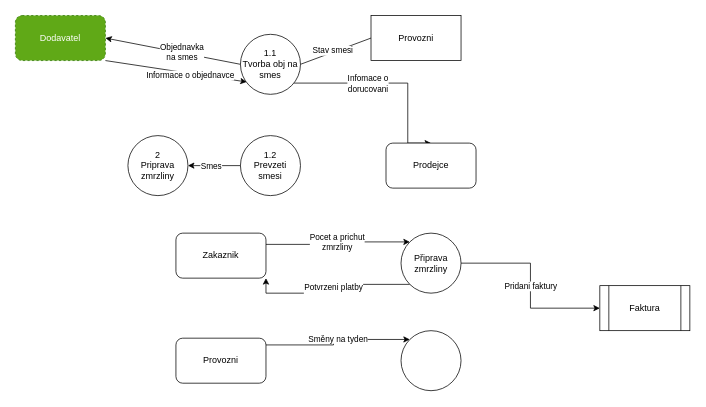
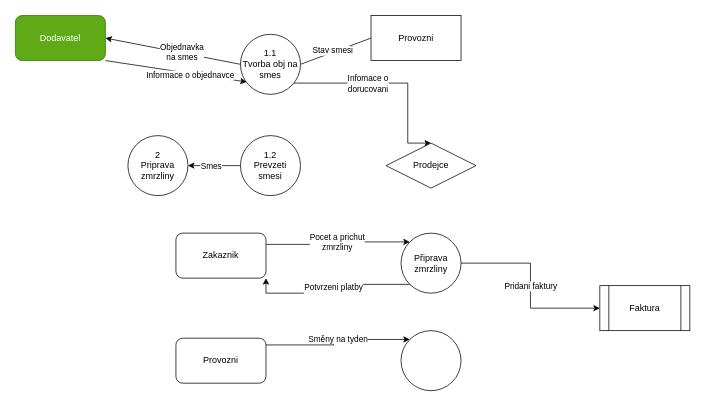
node "Dodavatel": style dashed -> solid
node "Prodejce": shape rounded rectangle -> diamond
